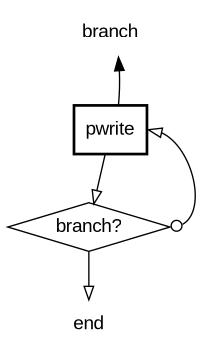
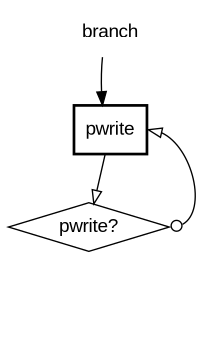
edge "pwrite" -> "branch": reversed
node "branch?": label "branch?" -> "pwrite?"
node "end": removed
